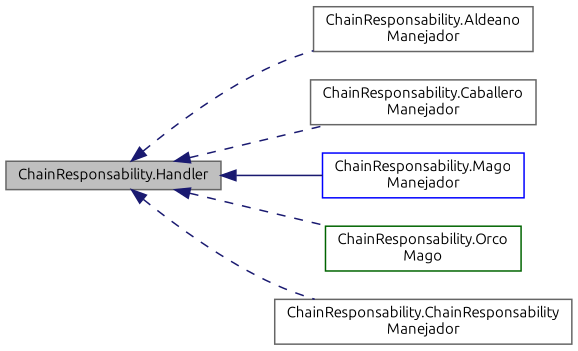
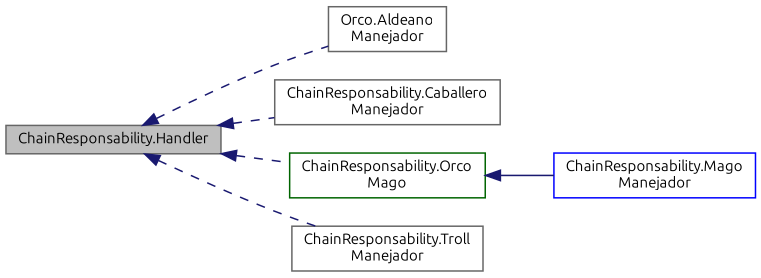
node "ChainResponsability.Aldeano Manejador": label "ChainResponsability.Aldeano Manejador" -> "Orco.Aldeano Manejador"
edge "ChainResponsability.Mago Manejador" -> "ChainResponsability.Handler": now "ChainResponsability.Mago Manejador" -> "ChainResponsability.Orco Mago"
node "ChainResponsability.ChainResponsability Manejador": label "ChainResponsability.ChainResponsability Manejador" -> "ChainResponsability.Troll Manejador"
